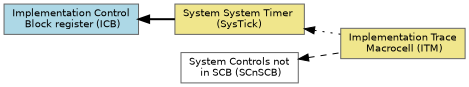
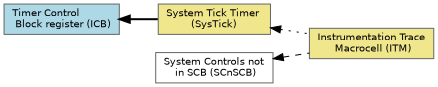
node "Implementation Control Block register (ICB)": label "Implementation Control Block register (ICB)" -> "Timer Control Block register (ICB)"
node "System System Timer (SysTick)": label "System System Timer (SysTick)" -> "System Tick Timer (SysTick)"
node "Implementation Trace Macrocell (ITM)": label "Implementation Trace Macrocell (ITM)" -> "Instrumentation Trace Macrocell (ITM)"
